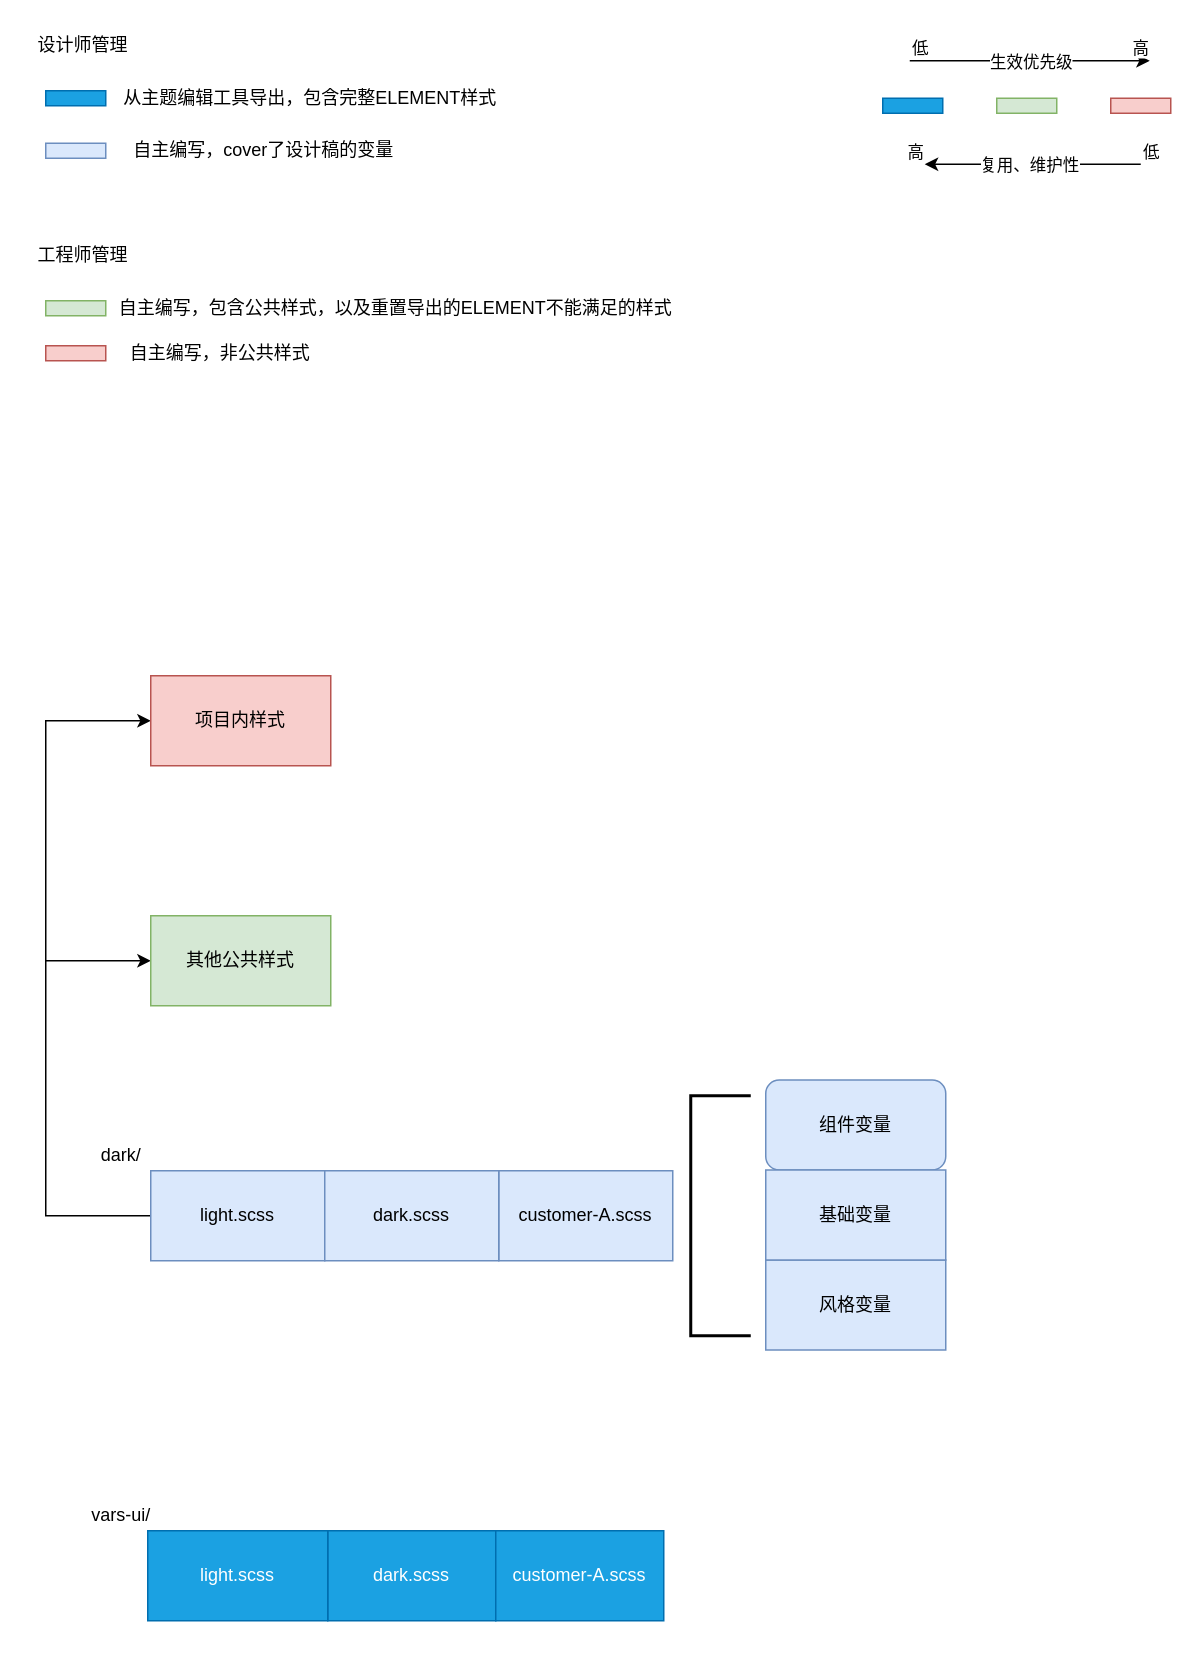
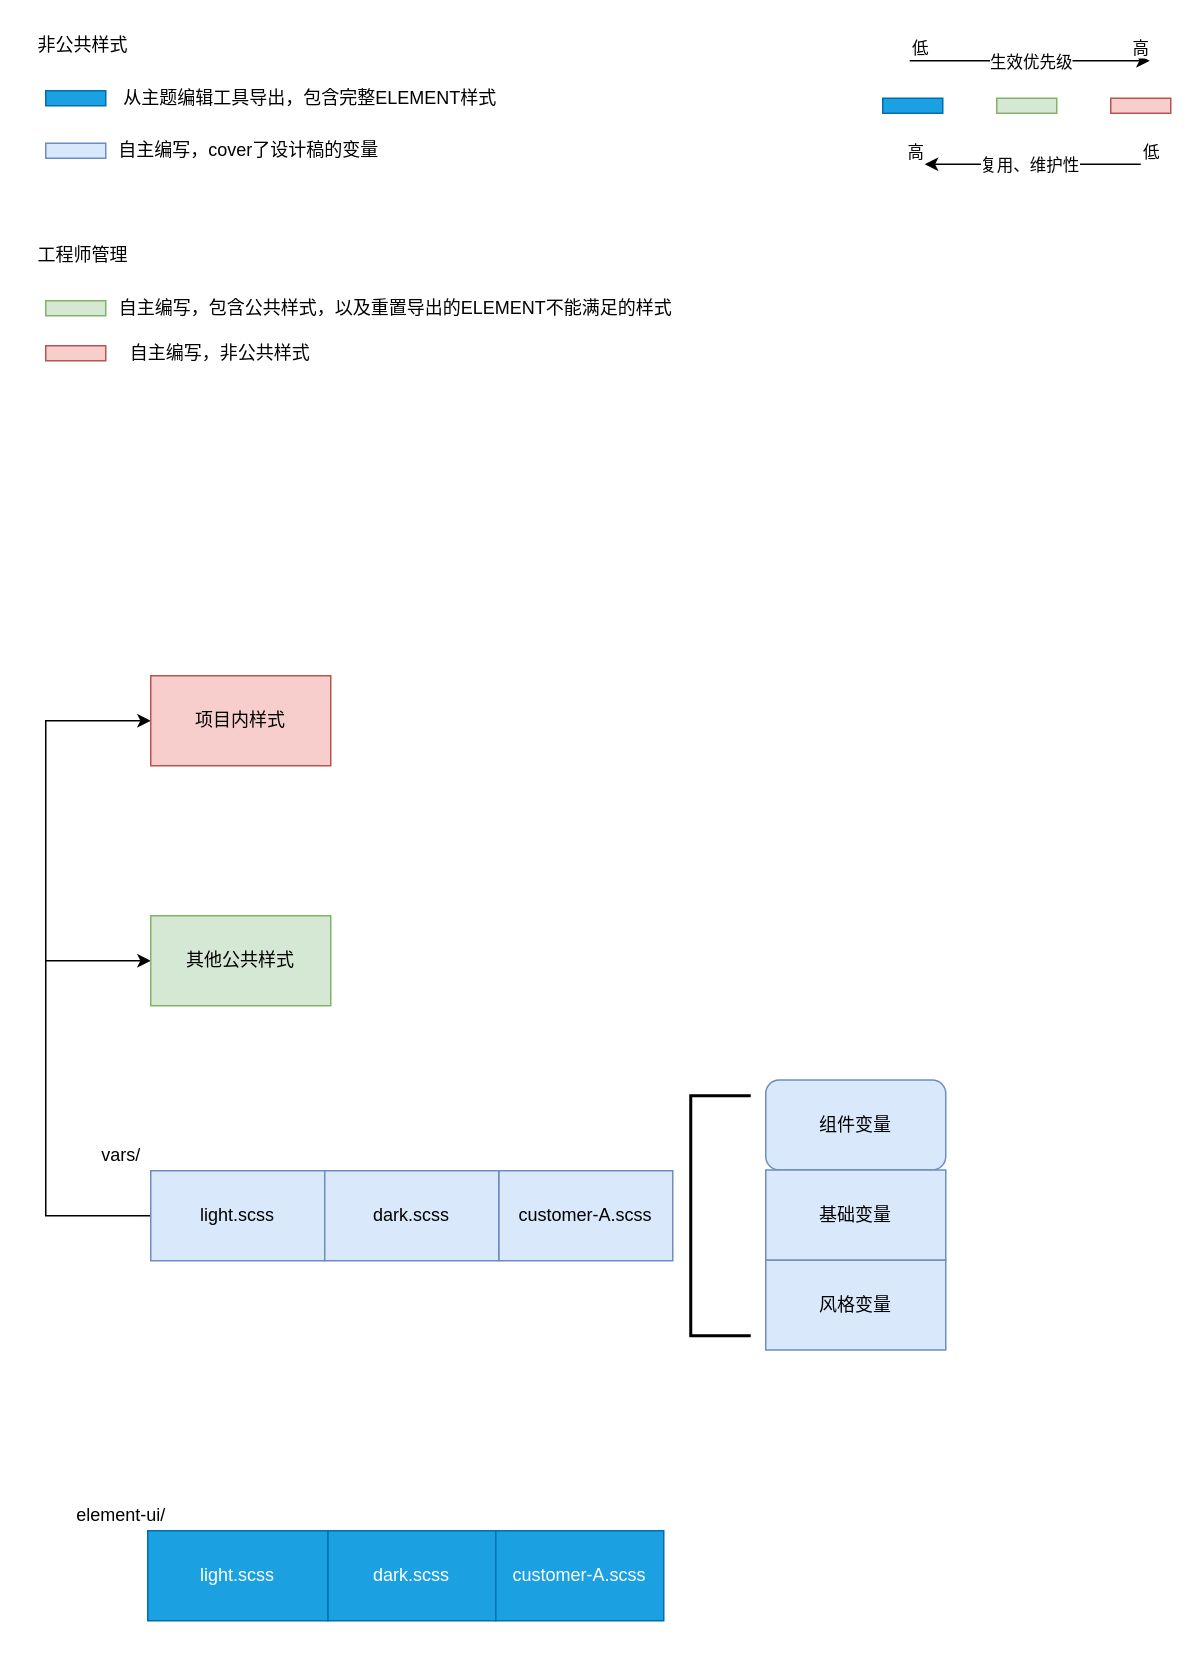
node "设计师管理": label "设计师管理" -> "非公共样式"
node "自主编写，cover了设计稿的变量": moved (263, 151) -> (248, 151)
node "dark/": label "dark/" -> "vars/"
node "vars-ui/": label "vars-ui/" -> "element-ui/"
